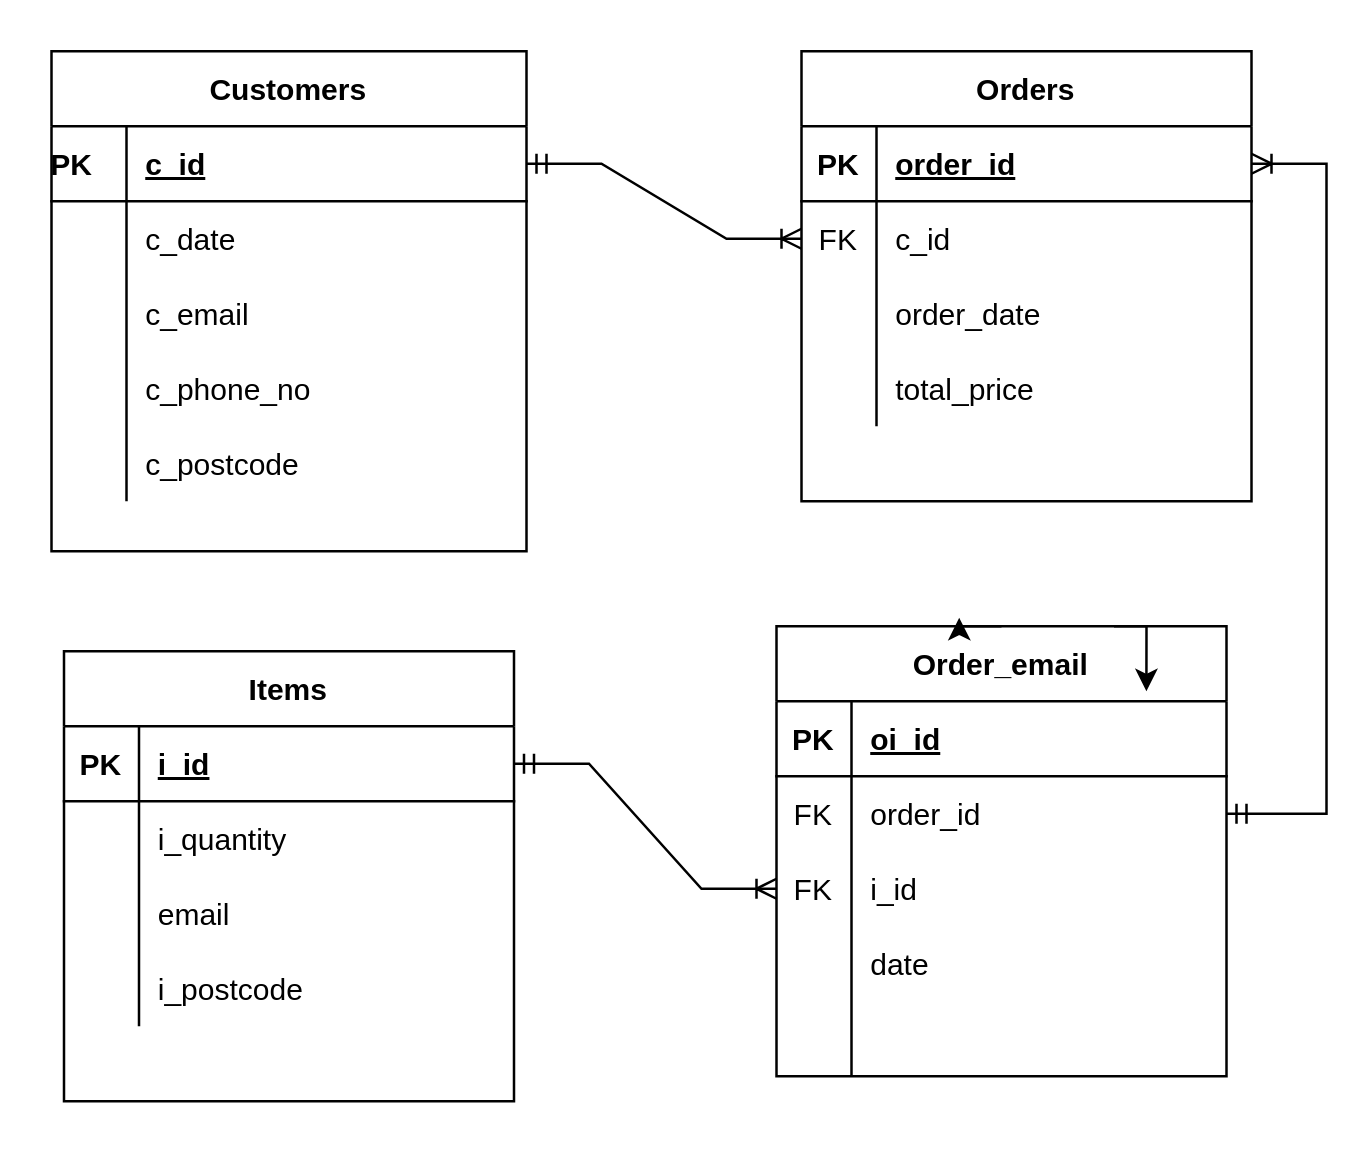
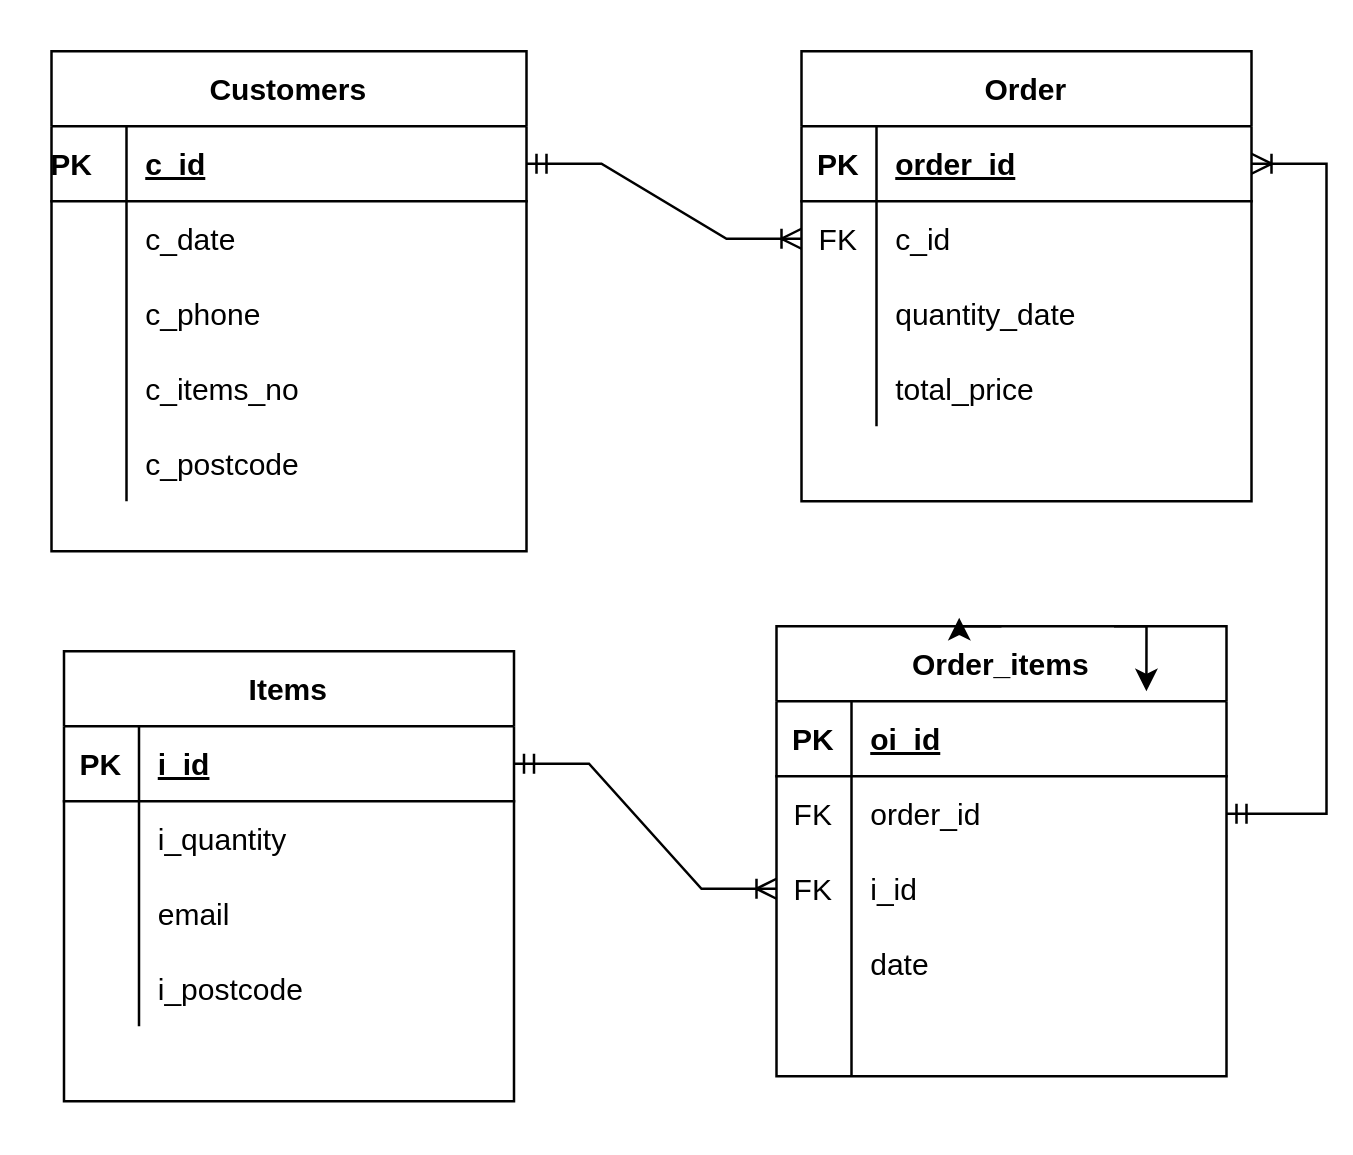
node "Orders": label "Orders" -> "Order"
node "c_email": label "c_email" -> "c_phone"
node "order_date": label "order_date" -> "quantity_date"
node "c_phone_no": label "c_phone_no" -> "c_items_no"
node "Order_email": label "Order_email" -> "Order_items"
